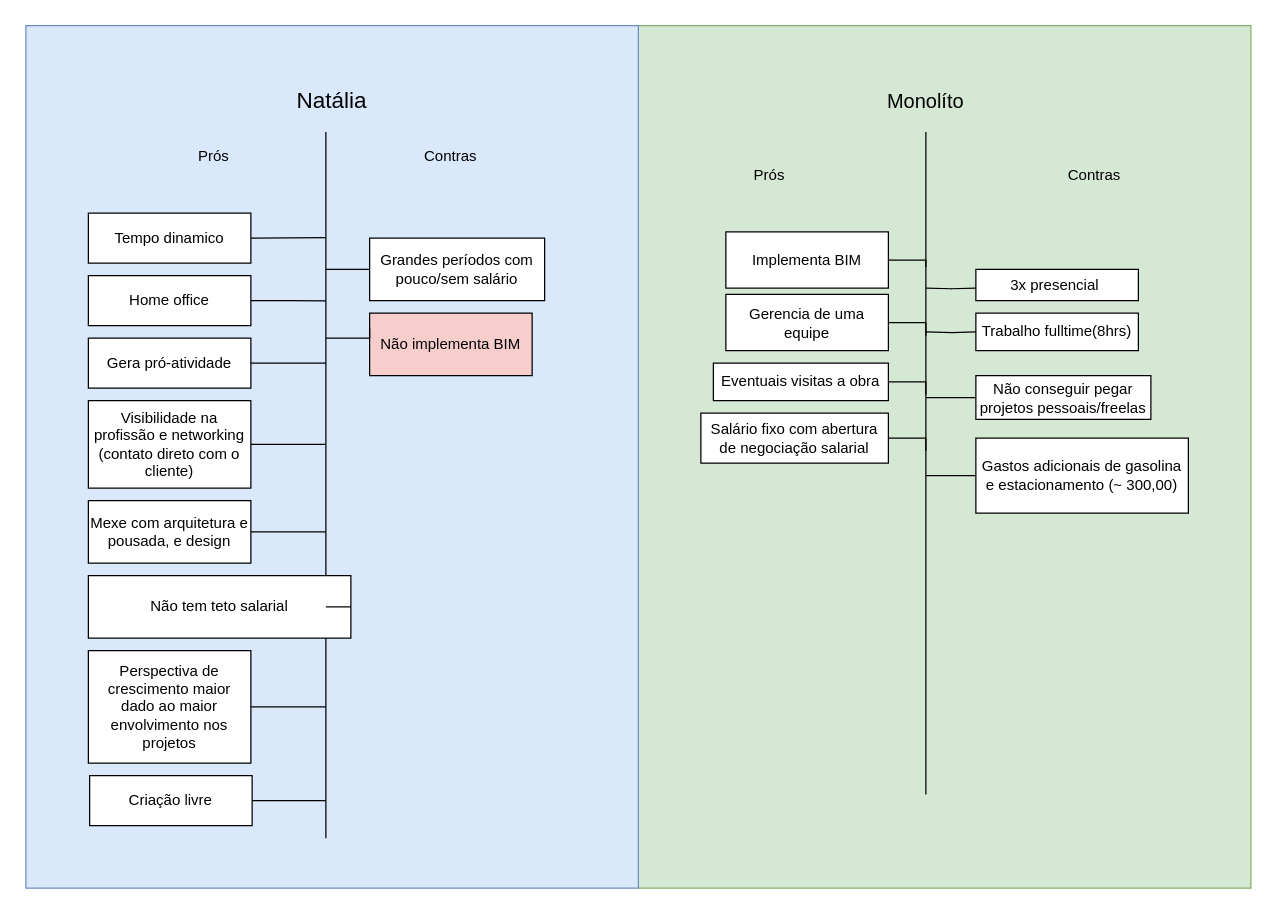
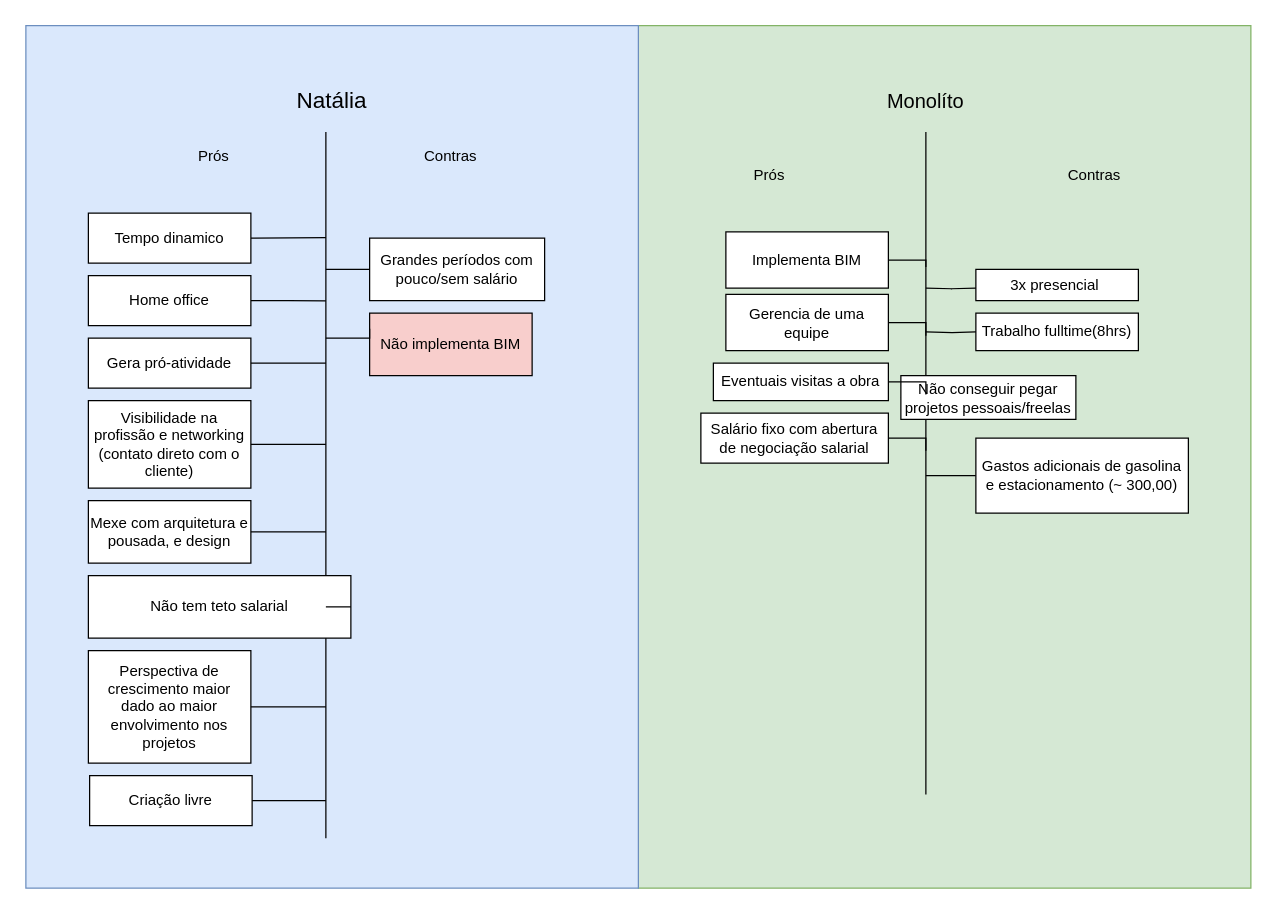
node "Não conseguir pegar projetos pessoais/freelas": moved (1063, 398) -> (988, 398)
